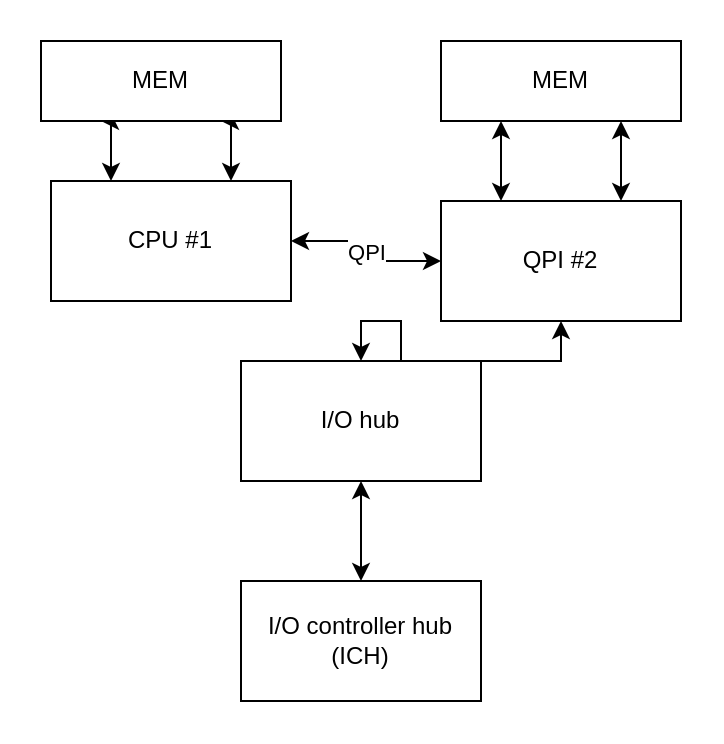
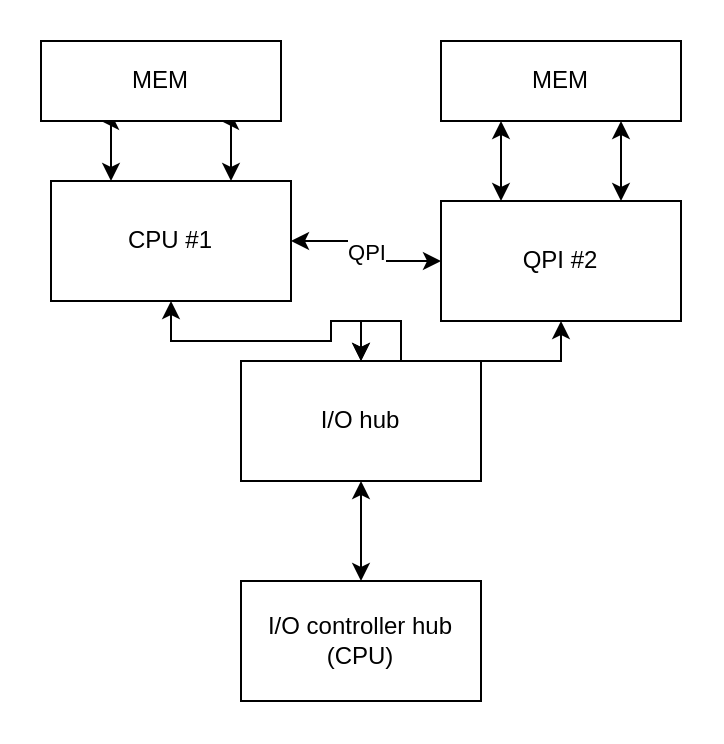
edge "CPU #1" -- "I/O hub": added
node "I/O controller hub (ICH)": label "I/O controller hub (ICH)" -> "I/O controller hub (CPU)"
